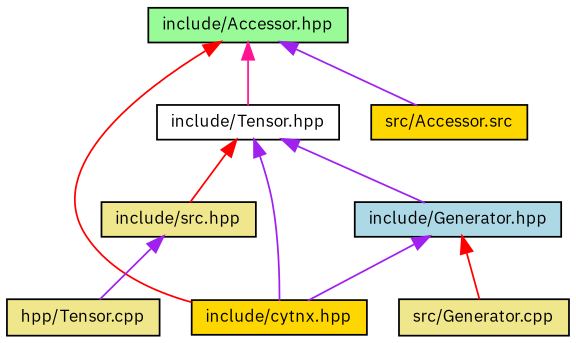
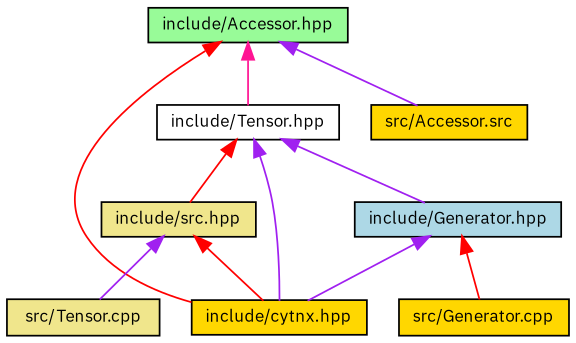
edge "include/cytnx.hpp" -> "include/src.hpp": added
node "hpp/Tensor.cpp": label "hpp/Tensor.cpp" -> "src/Tensor.cpp"
node "src/Generator.cpp": fillcolor khaki -> gold
